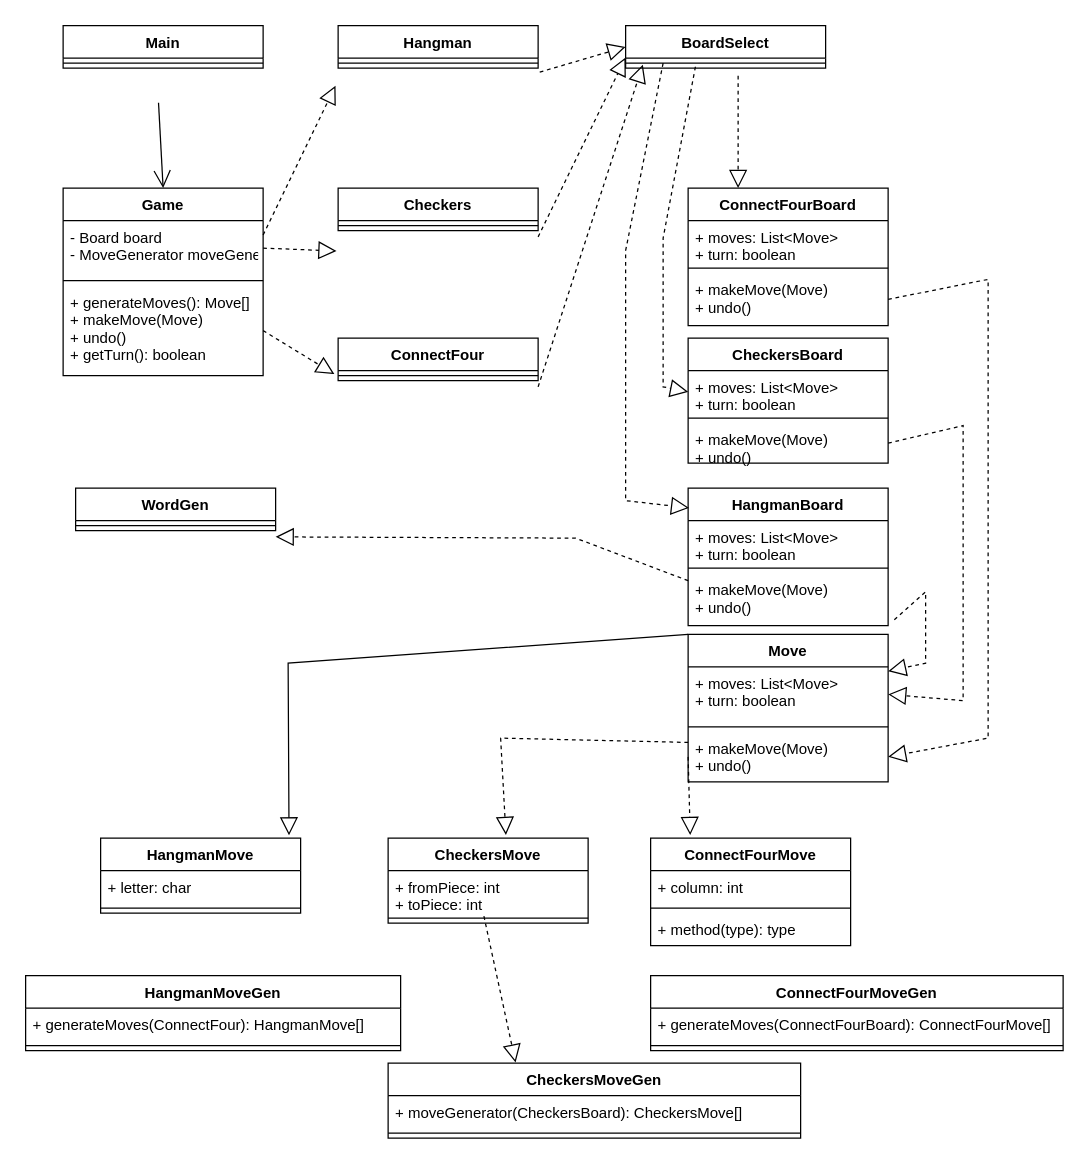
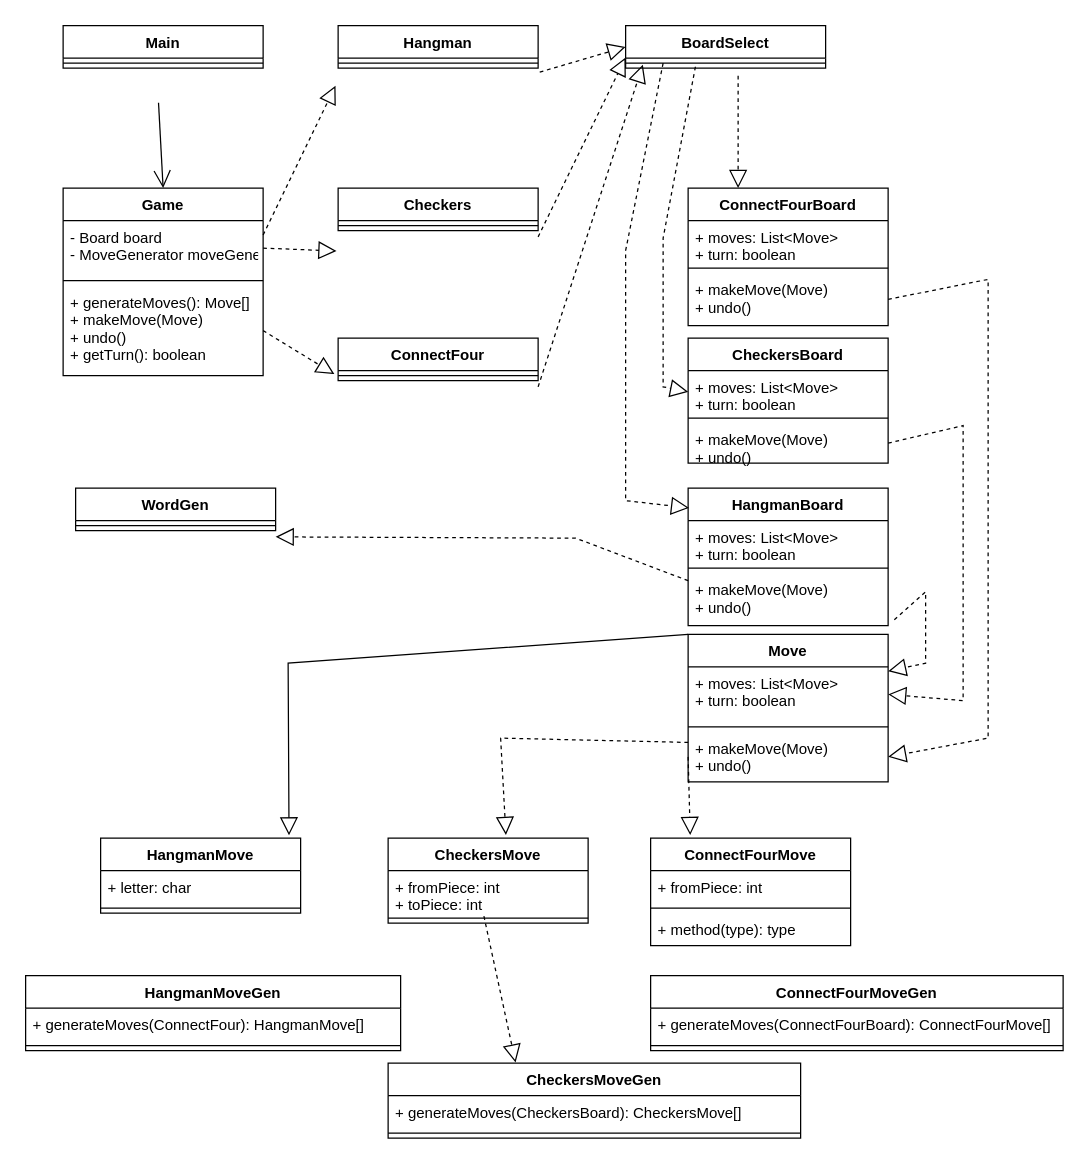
node "+ column: int": label "+ column: int" -> "+ fromPiece: int"
node "+ moveGenerator(CheckersBoard): CheckersMove[]": label "+ moveGenerator(CheckersBoard): CheckersMove[]" -> "+ generateMoves(CheckersBoard): CheckersMove[]"
